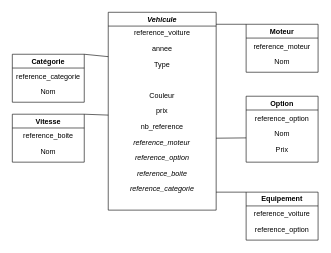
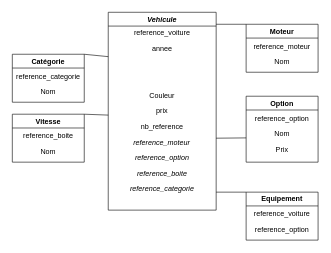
node "Type": removed
